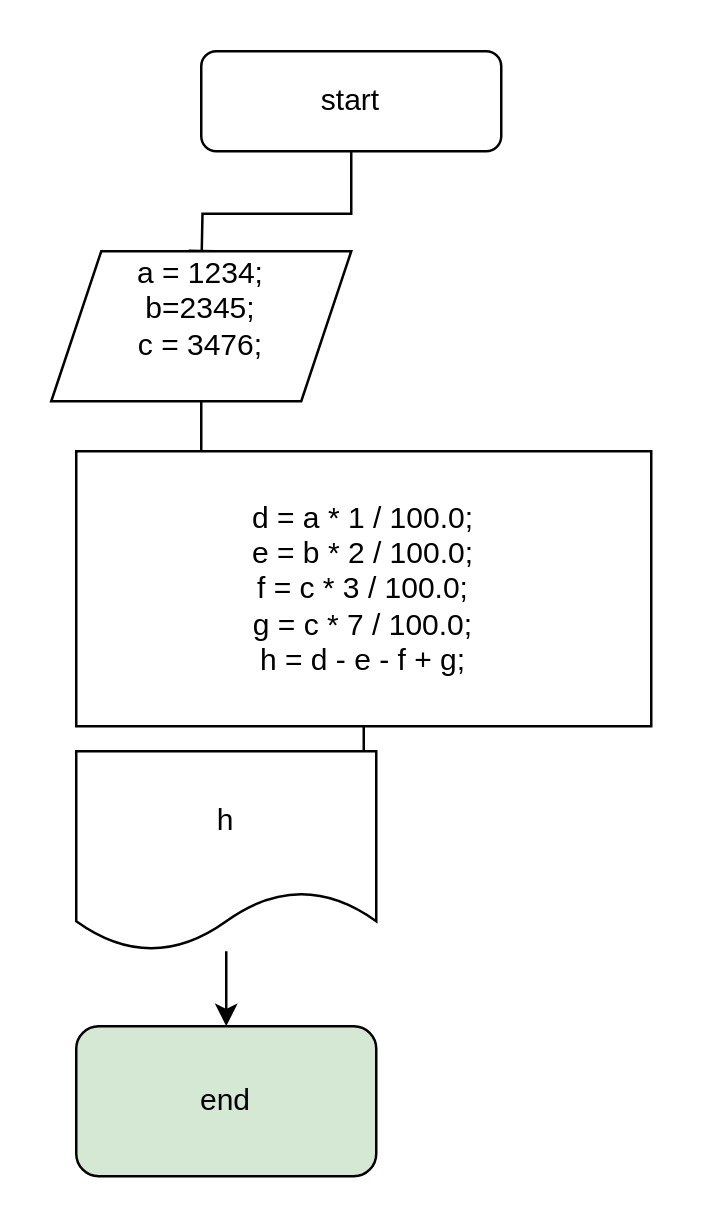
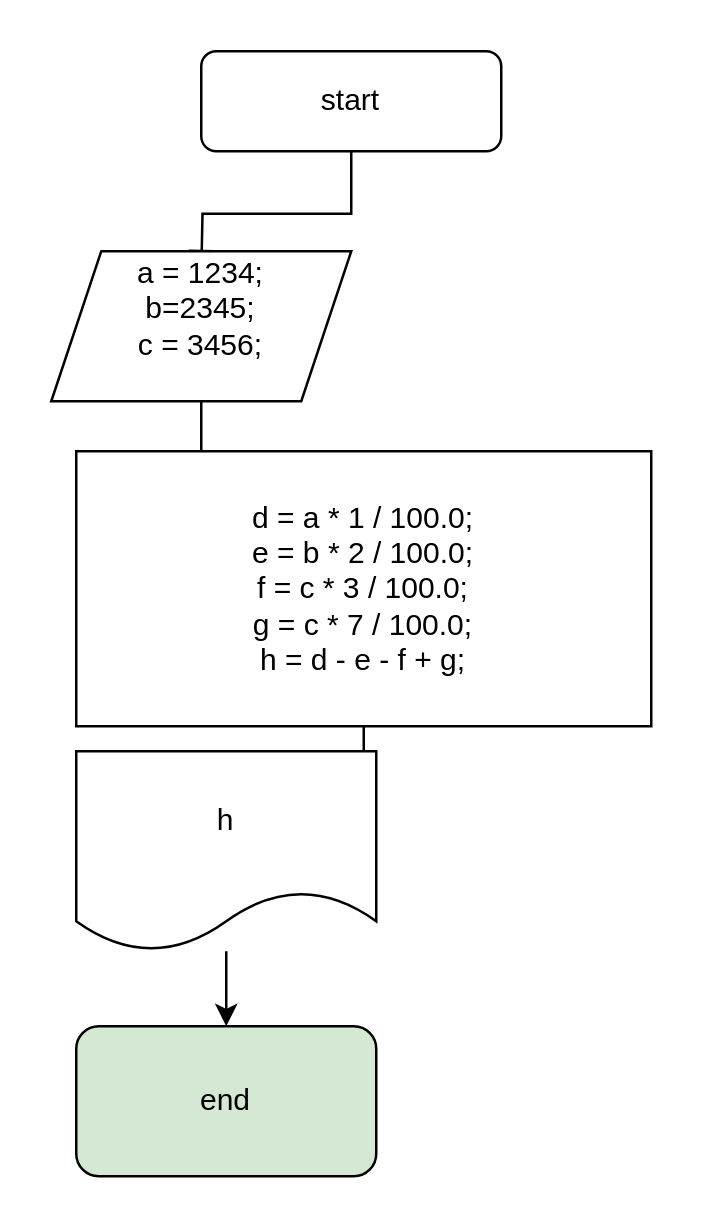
node "a = 1234; b=2345; c = 3476;": label "a = 1234; b=2345; c = 3476;" -> "a = 1234; b=2345; c = 3456;"
